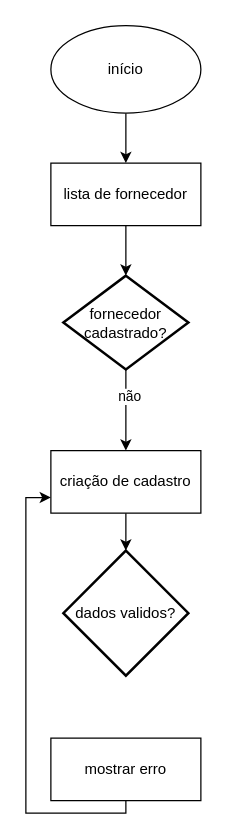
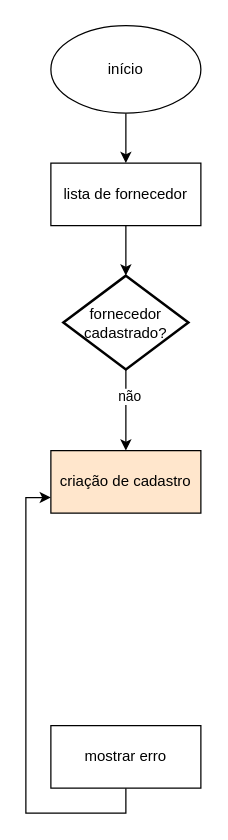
node "criação de cadastro": fillcolor #ffffff -> #ffe6cc
edge "criação de cadastro" -> "dados validos?": removed
node "dados validos?": removed
node "mostrar erro": moved (126, 769) -> (126, 757)
